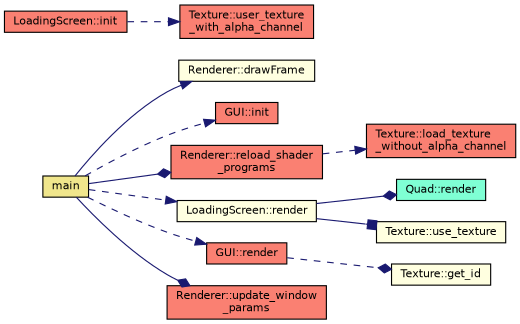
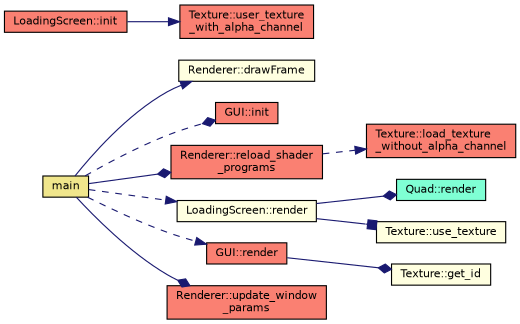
edge "LoadingScreen::init" -> "Texture::user_texture _with_alpha_channel": style dashed -> solid
edge "main" -> "GUI::init": arrowhead normal -> diamond
edge "GUI::render" -> "Texture::get_id": style dashed -> solid
